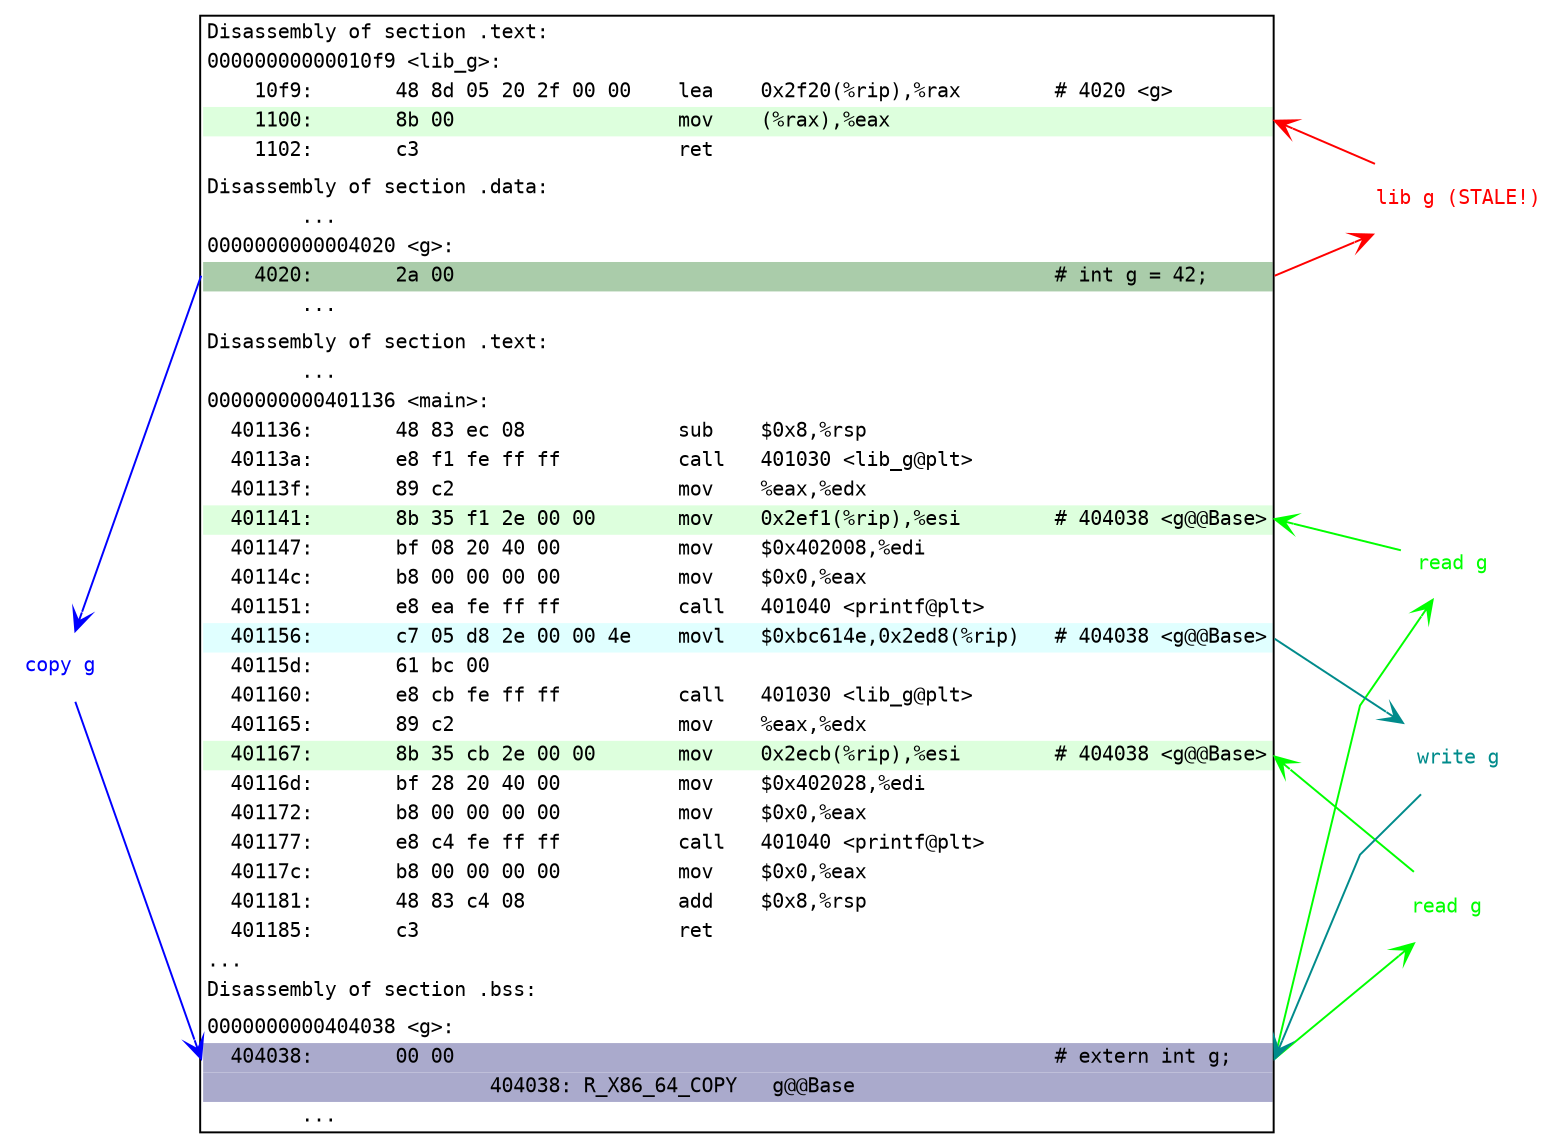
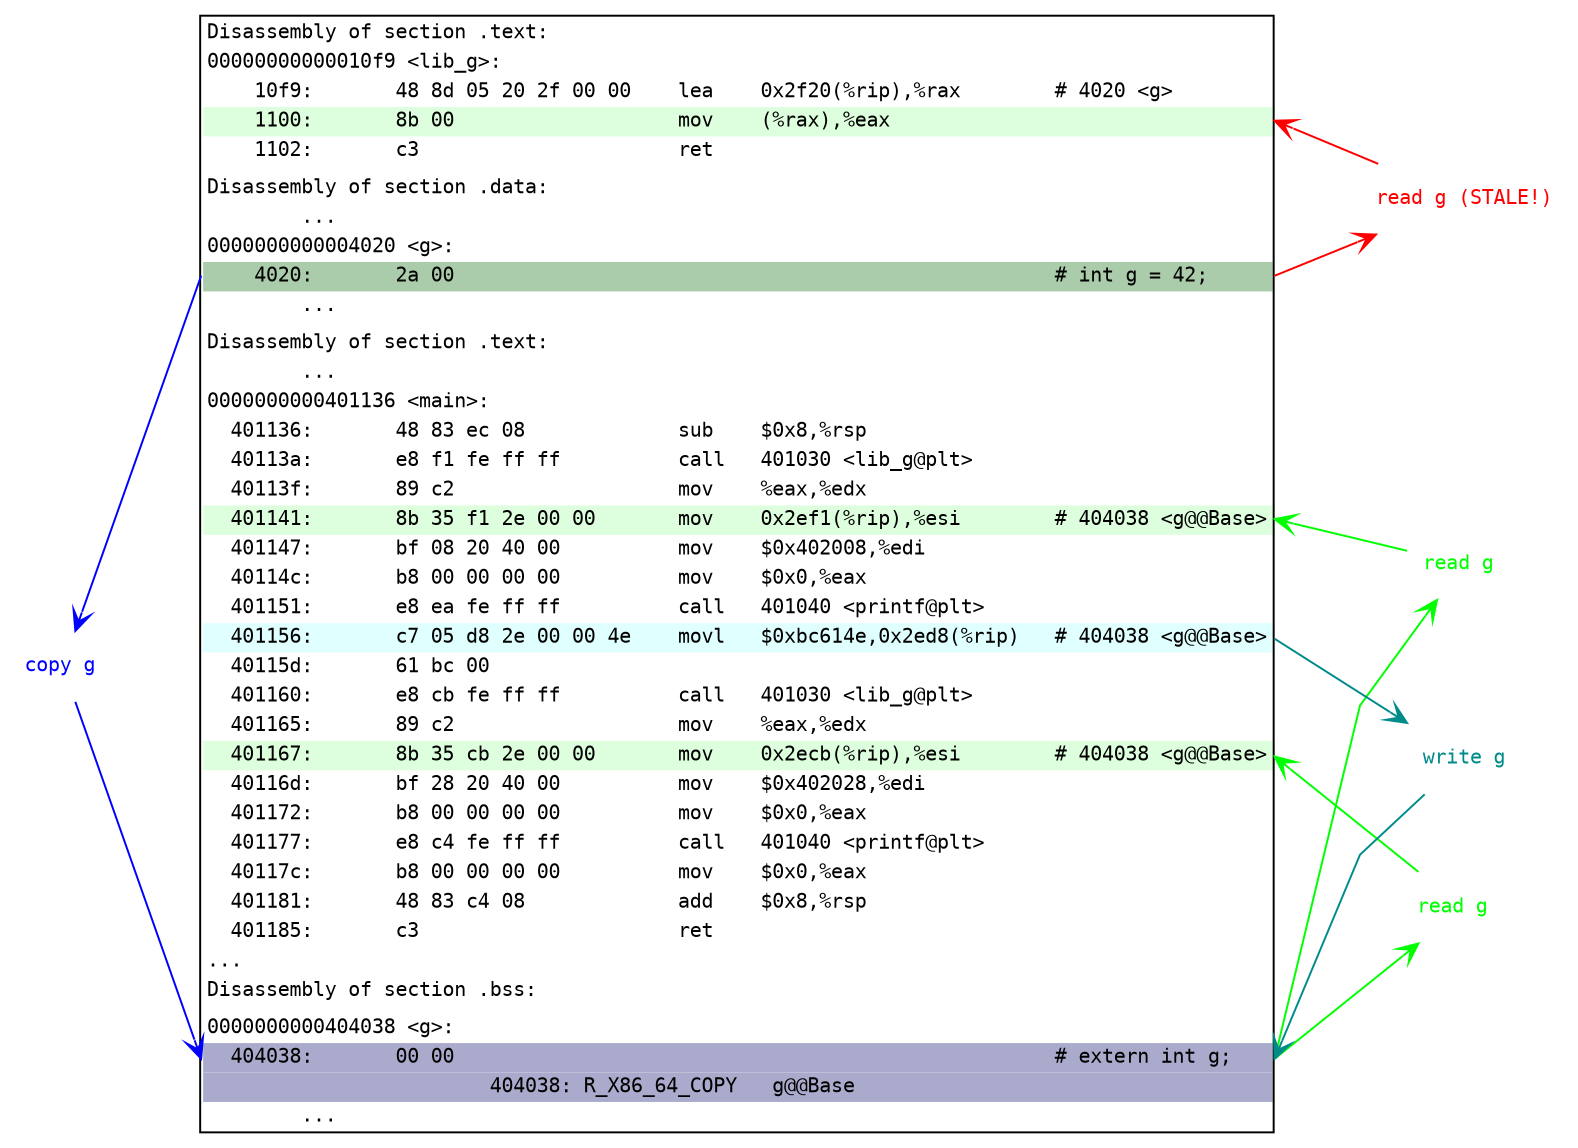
node "lib g (STALE!)": label "lib g (STALE!)" -> "read g (STALE!)"
